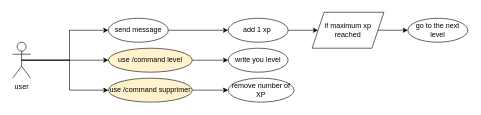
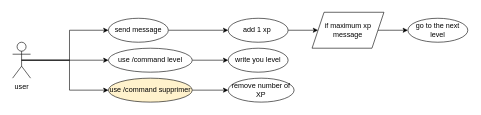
node "if maximum xp reached": label "if maximum xp reached" -> "if maximum xp message"
node "use /command level": fillcolor #fff2cc -> #ffffff
